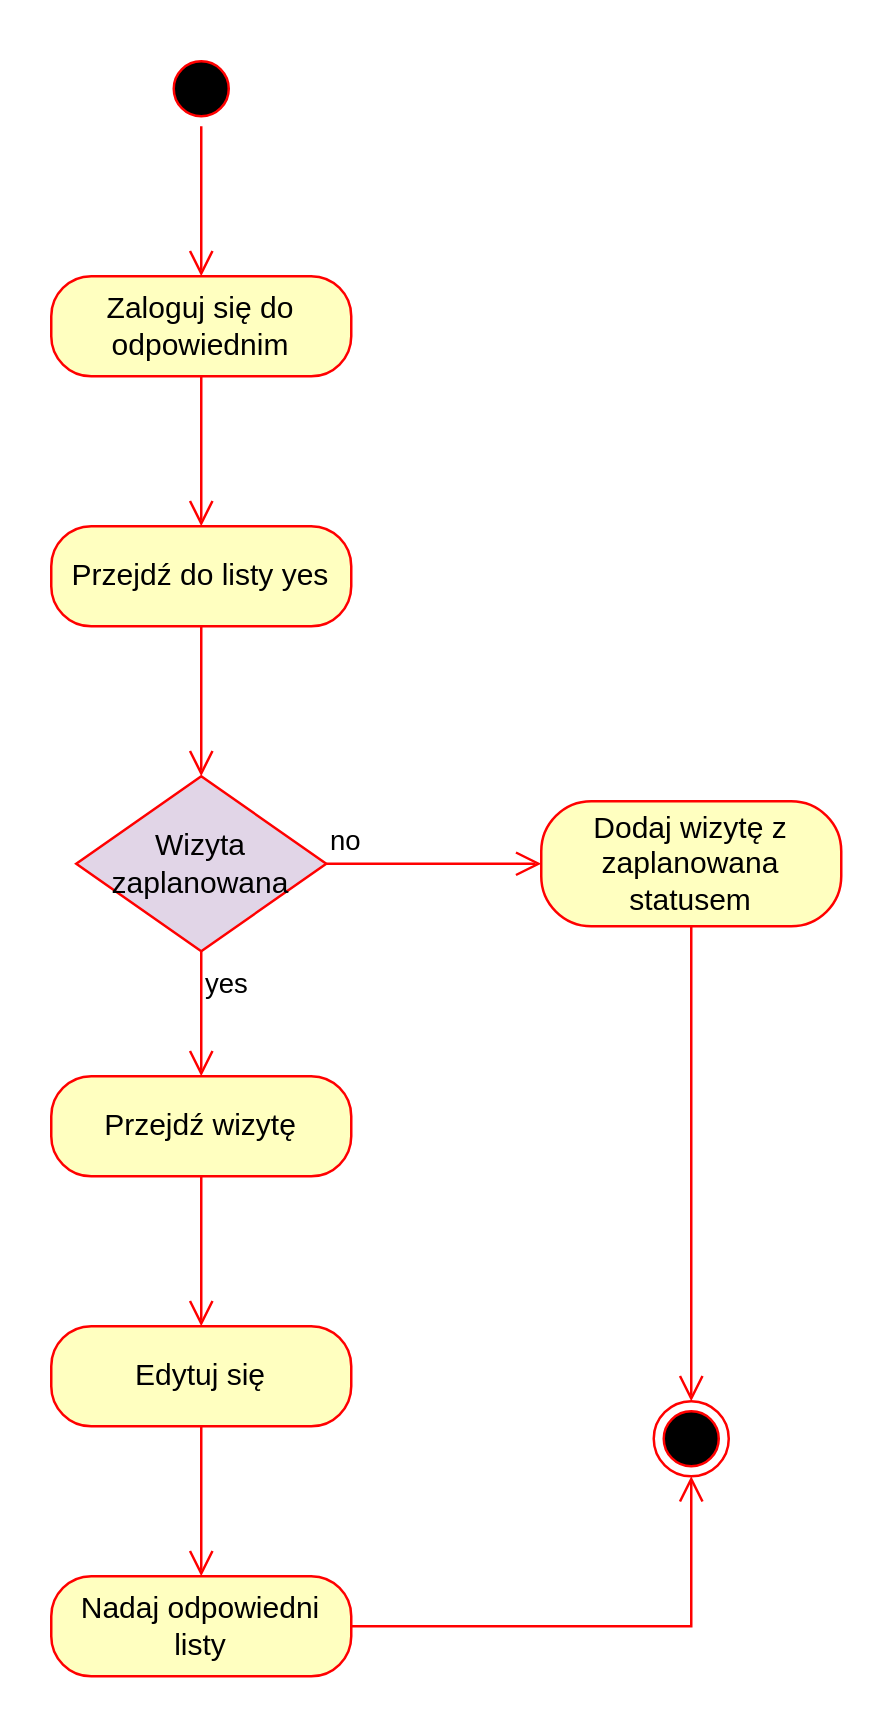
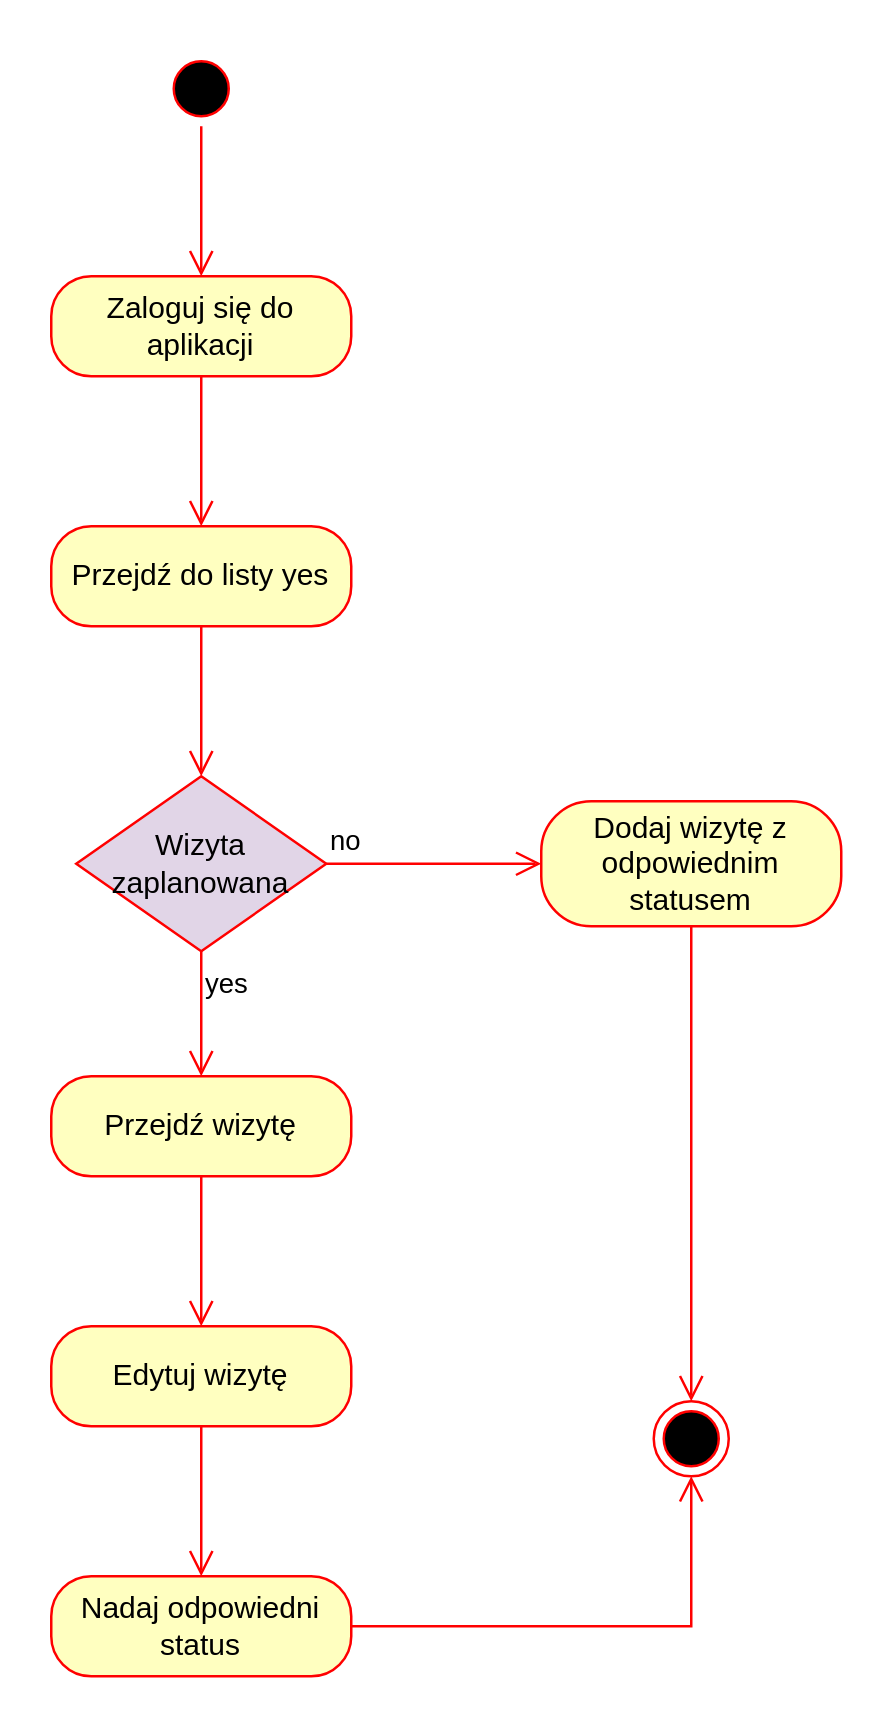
node "Zaloguj się do odpowiednim": label "Zaloguj się do odpowiednim" -> "Zaloguj się do aplikacji"
node "Dodaj wizytę z zaplanowana statusem": label "Dodaj wizytę z zaplanowana statusem" -> "Dodaj wizytę z odpowiednim statusem"
node "Edytuj się": label "Edytuj się" -> "Edytuj wizytę"
node "Nadaj odpowiedni listy": label "Nadaj odpowiedni listy" -> "Nadaj odpowiedni status"
